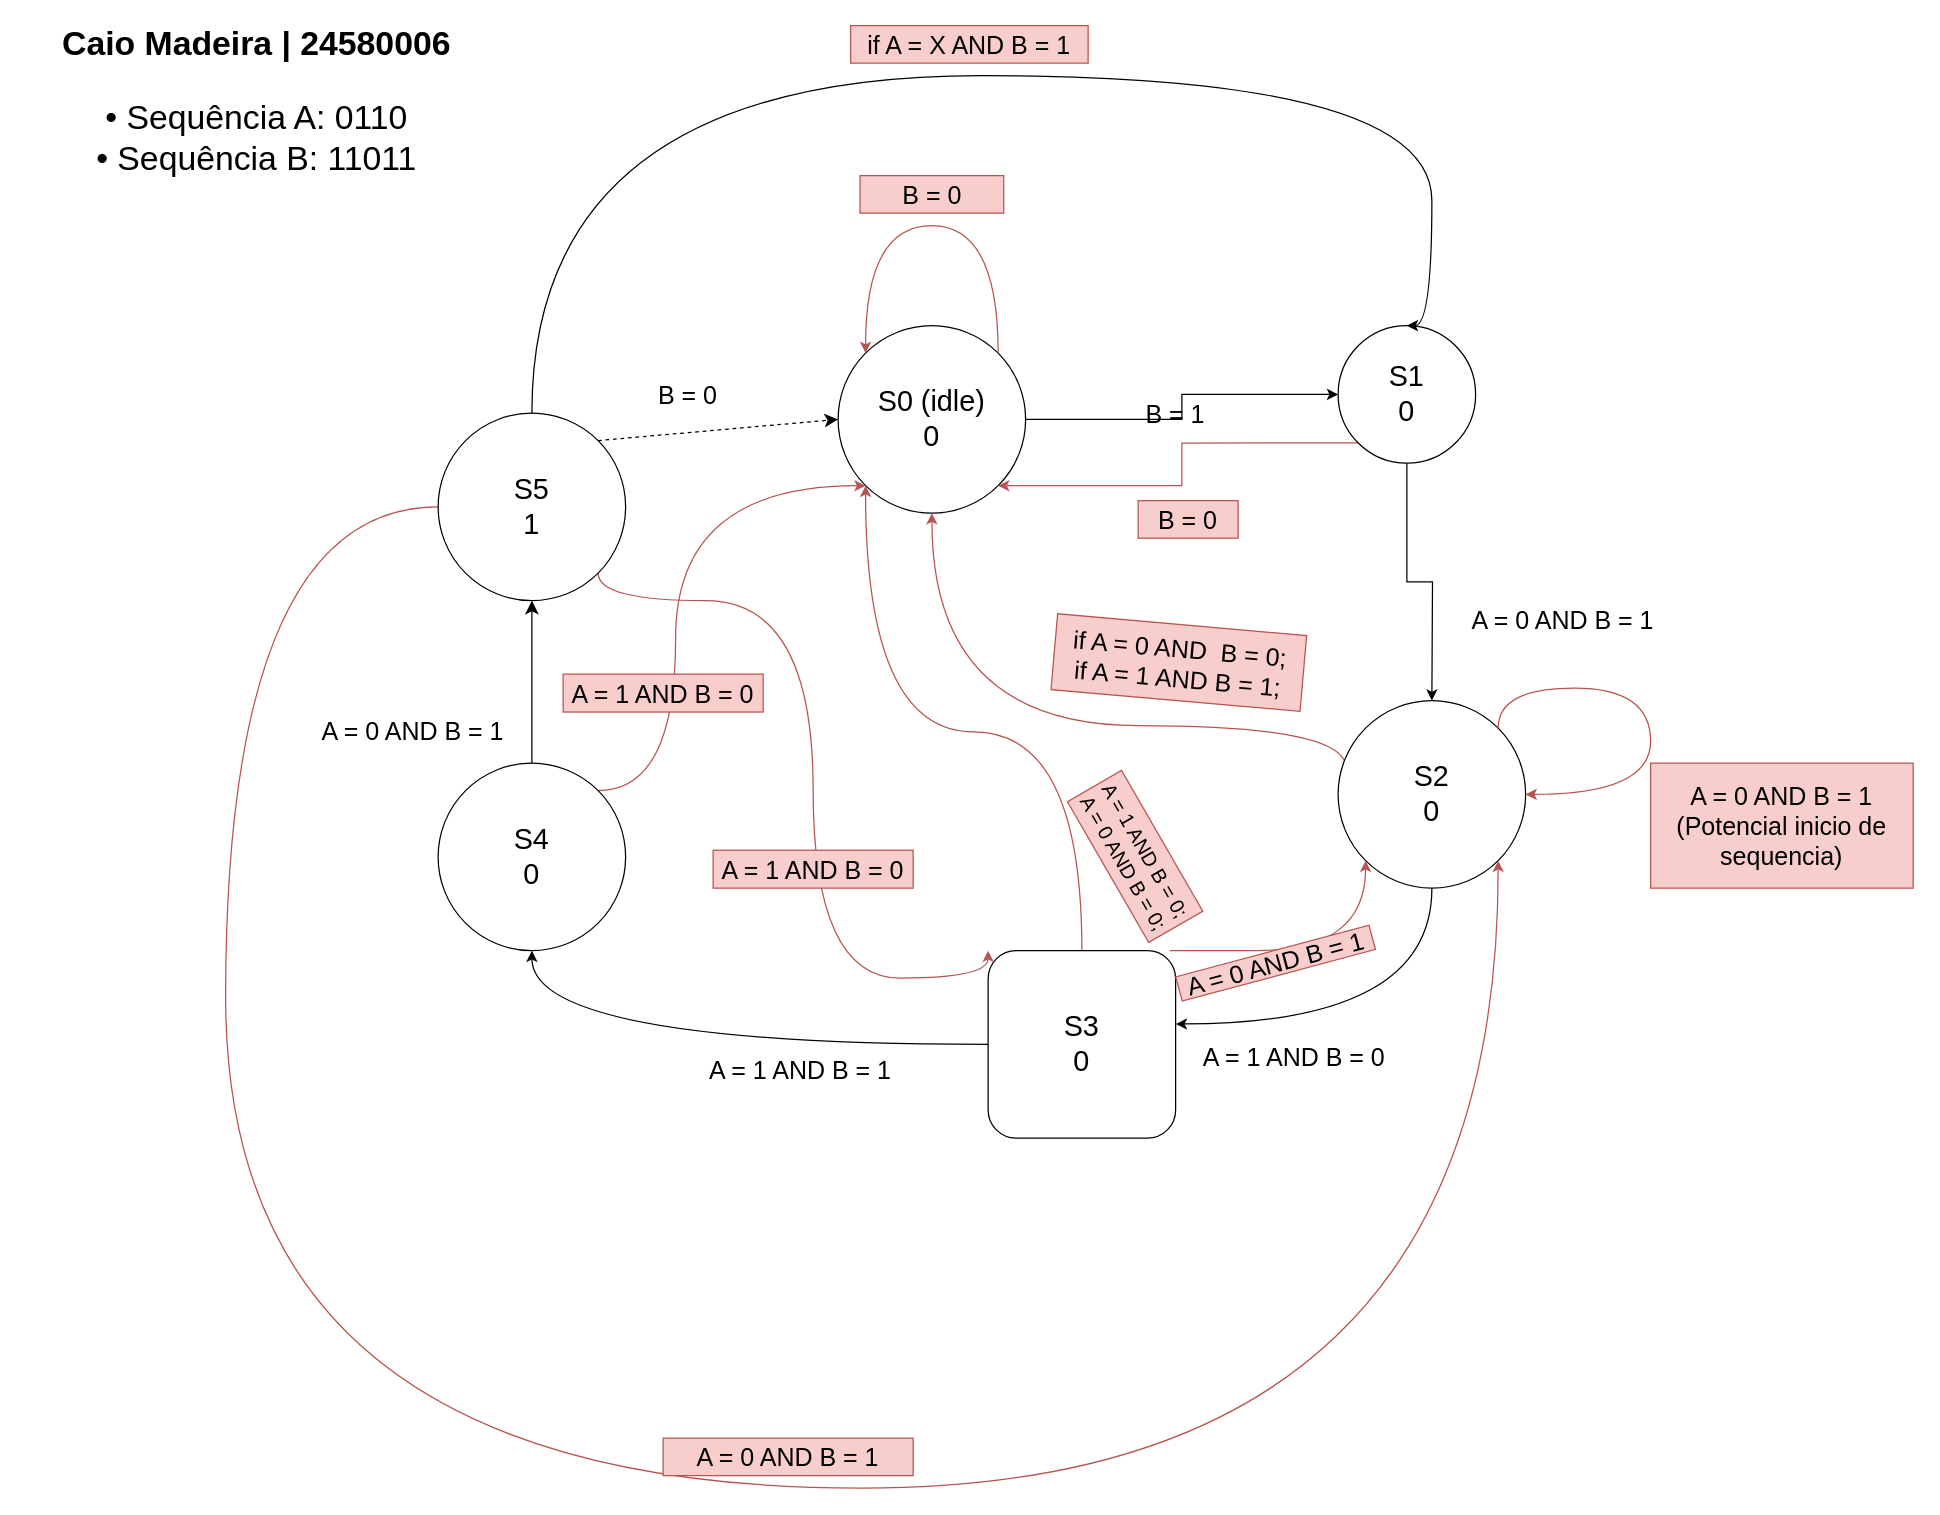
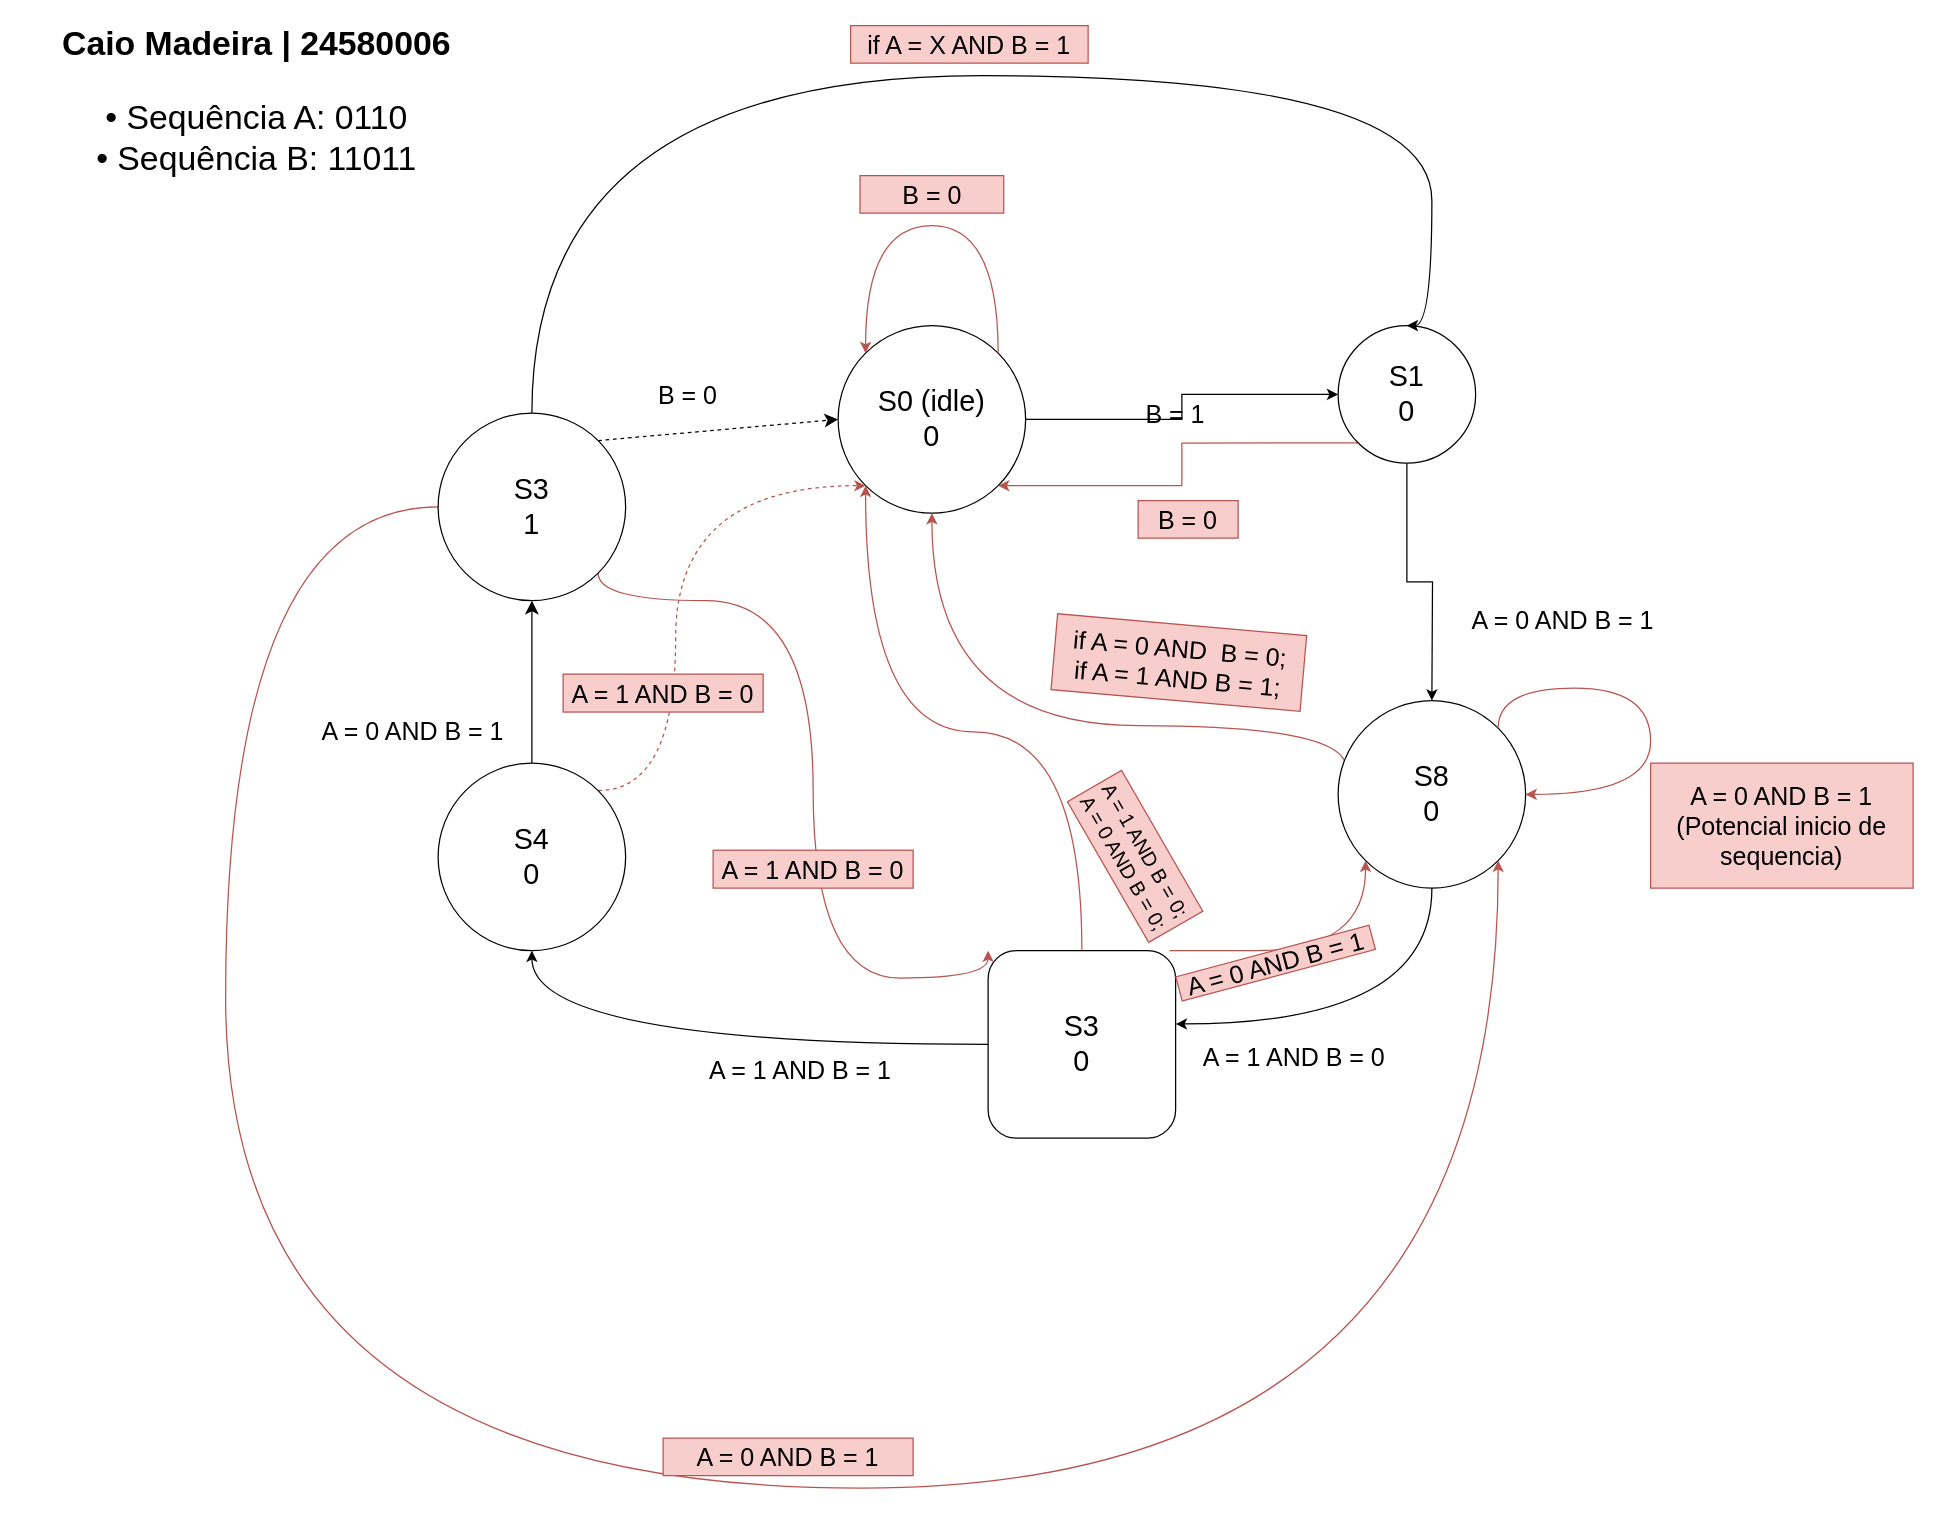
node "S5 1": label "S5 1" -> "S3 1"
edge "S4 0" -> "S0 (idle) 0": style solid -> dashed
node "S2 0": label "S2 0" -> "S8 0"
